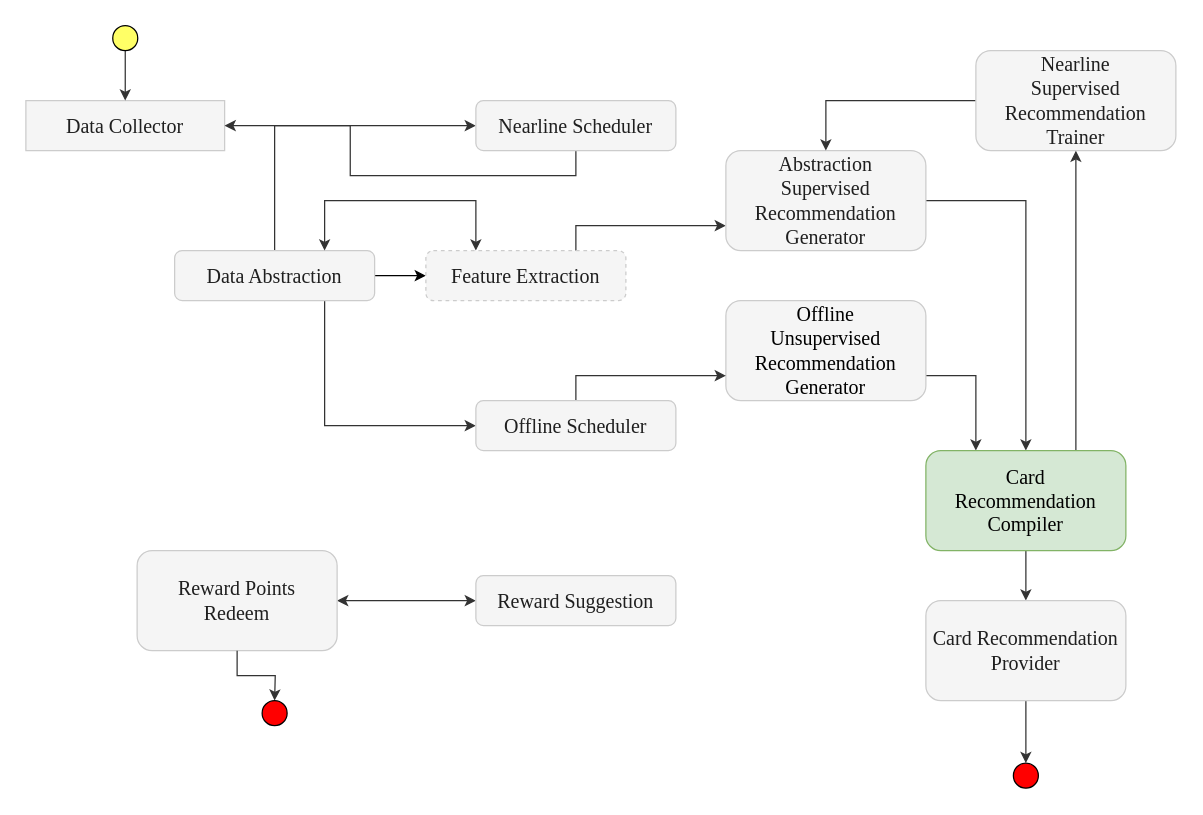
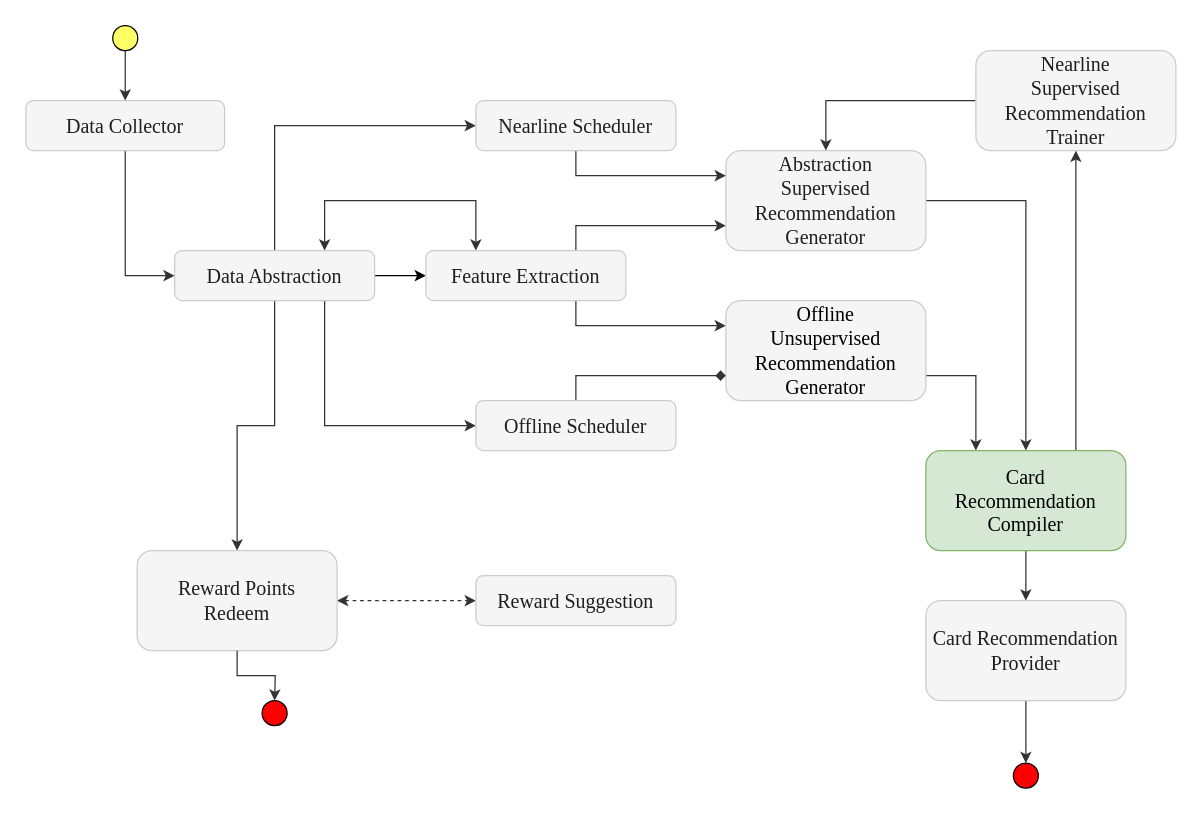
node "Data Collector": shape rectangle -> rounded rectangle
edge "Nearline Scheduler" -> "Data Collector": now "Nearline Scheduler" -> "Abstraction Supervised Recommendation Generator"
edge "Data Collector" -> "Data Abstraction": added
node "Feature Extraction": style dashed -> solid
edge "Feature Extraction" -> "Offline Unsupervised Recommendation Generator": added
edge "Offline Scheduler" -> "Offline Unsupervised Recommendation Generator": arrowhead classic -> diamond
edge "Data Abstraction" -> "Reward Points Redeem": added
edge "Reward Points Redeem" -- "Reward Suggestion": style solid -> dashed
